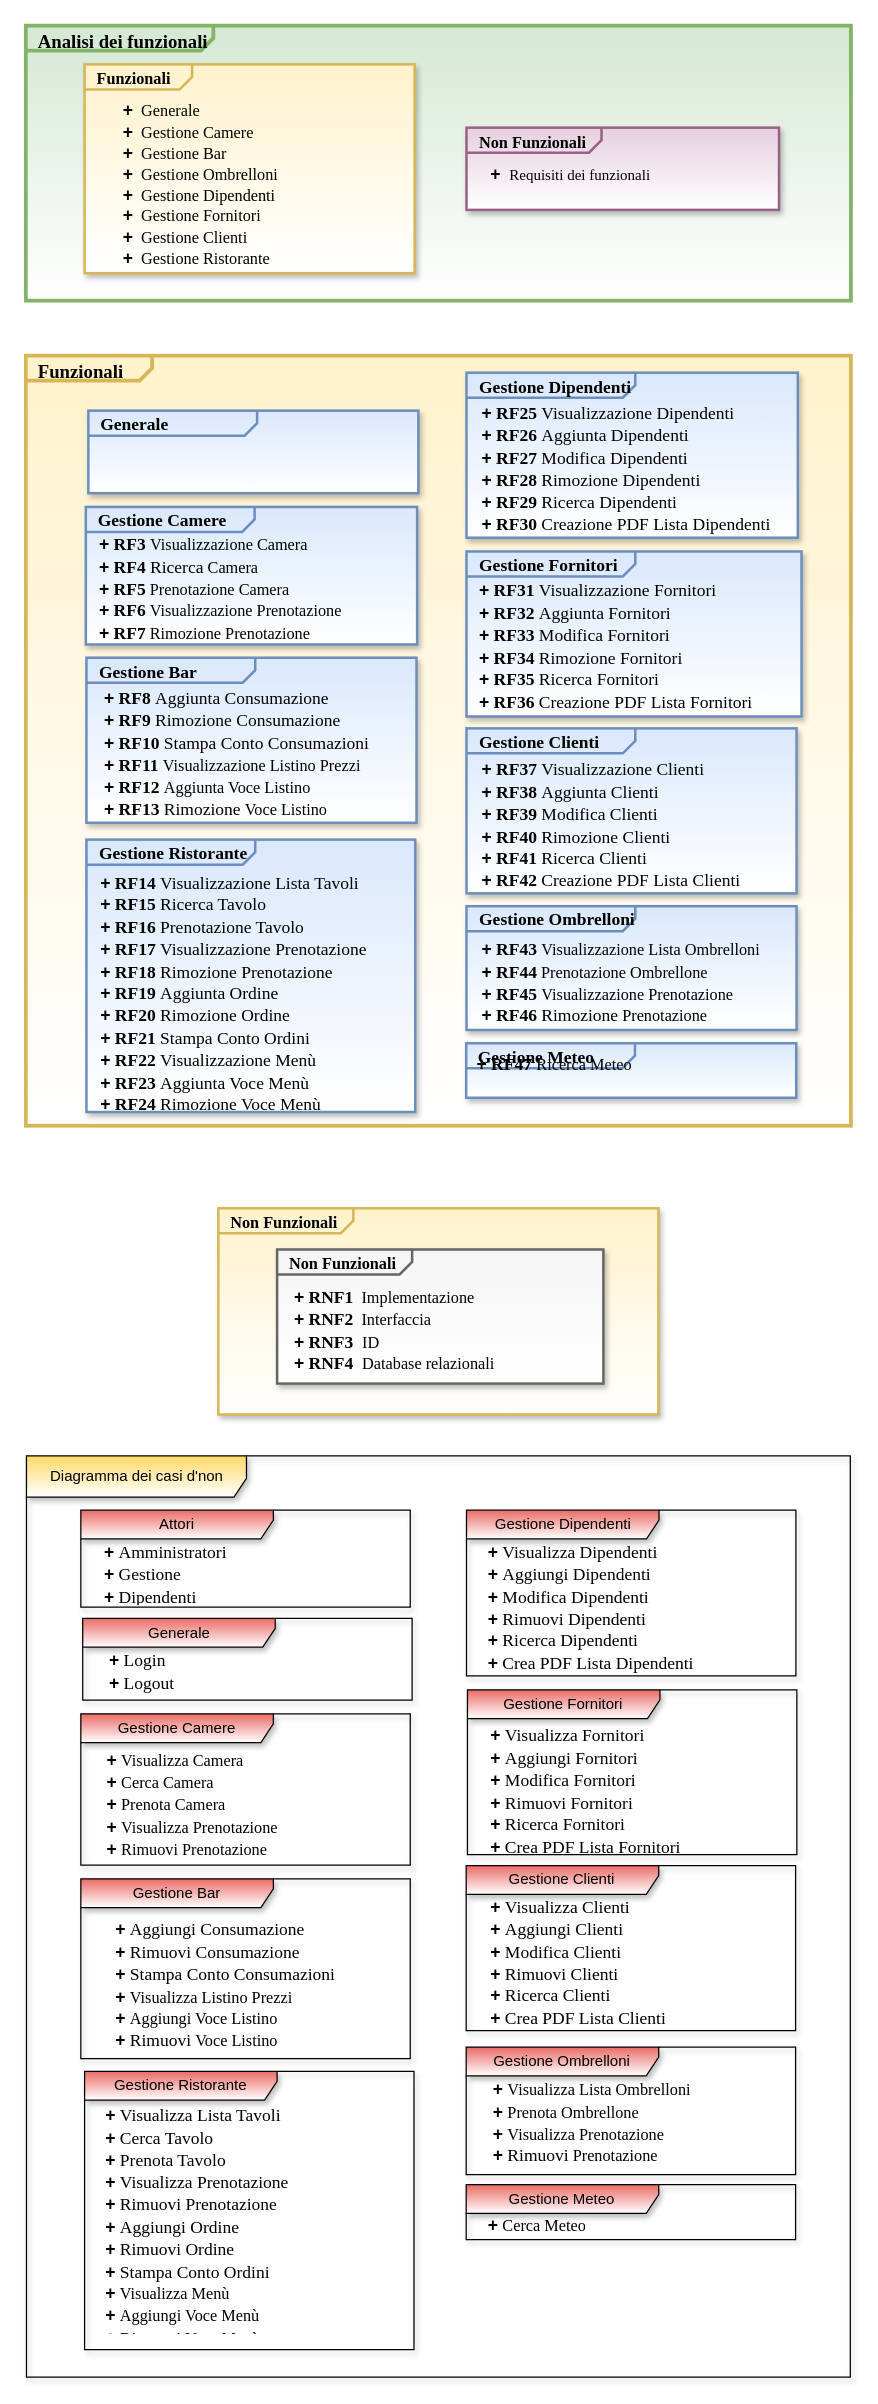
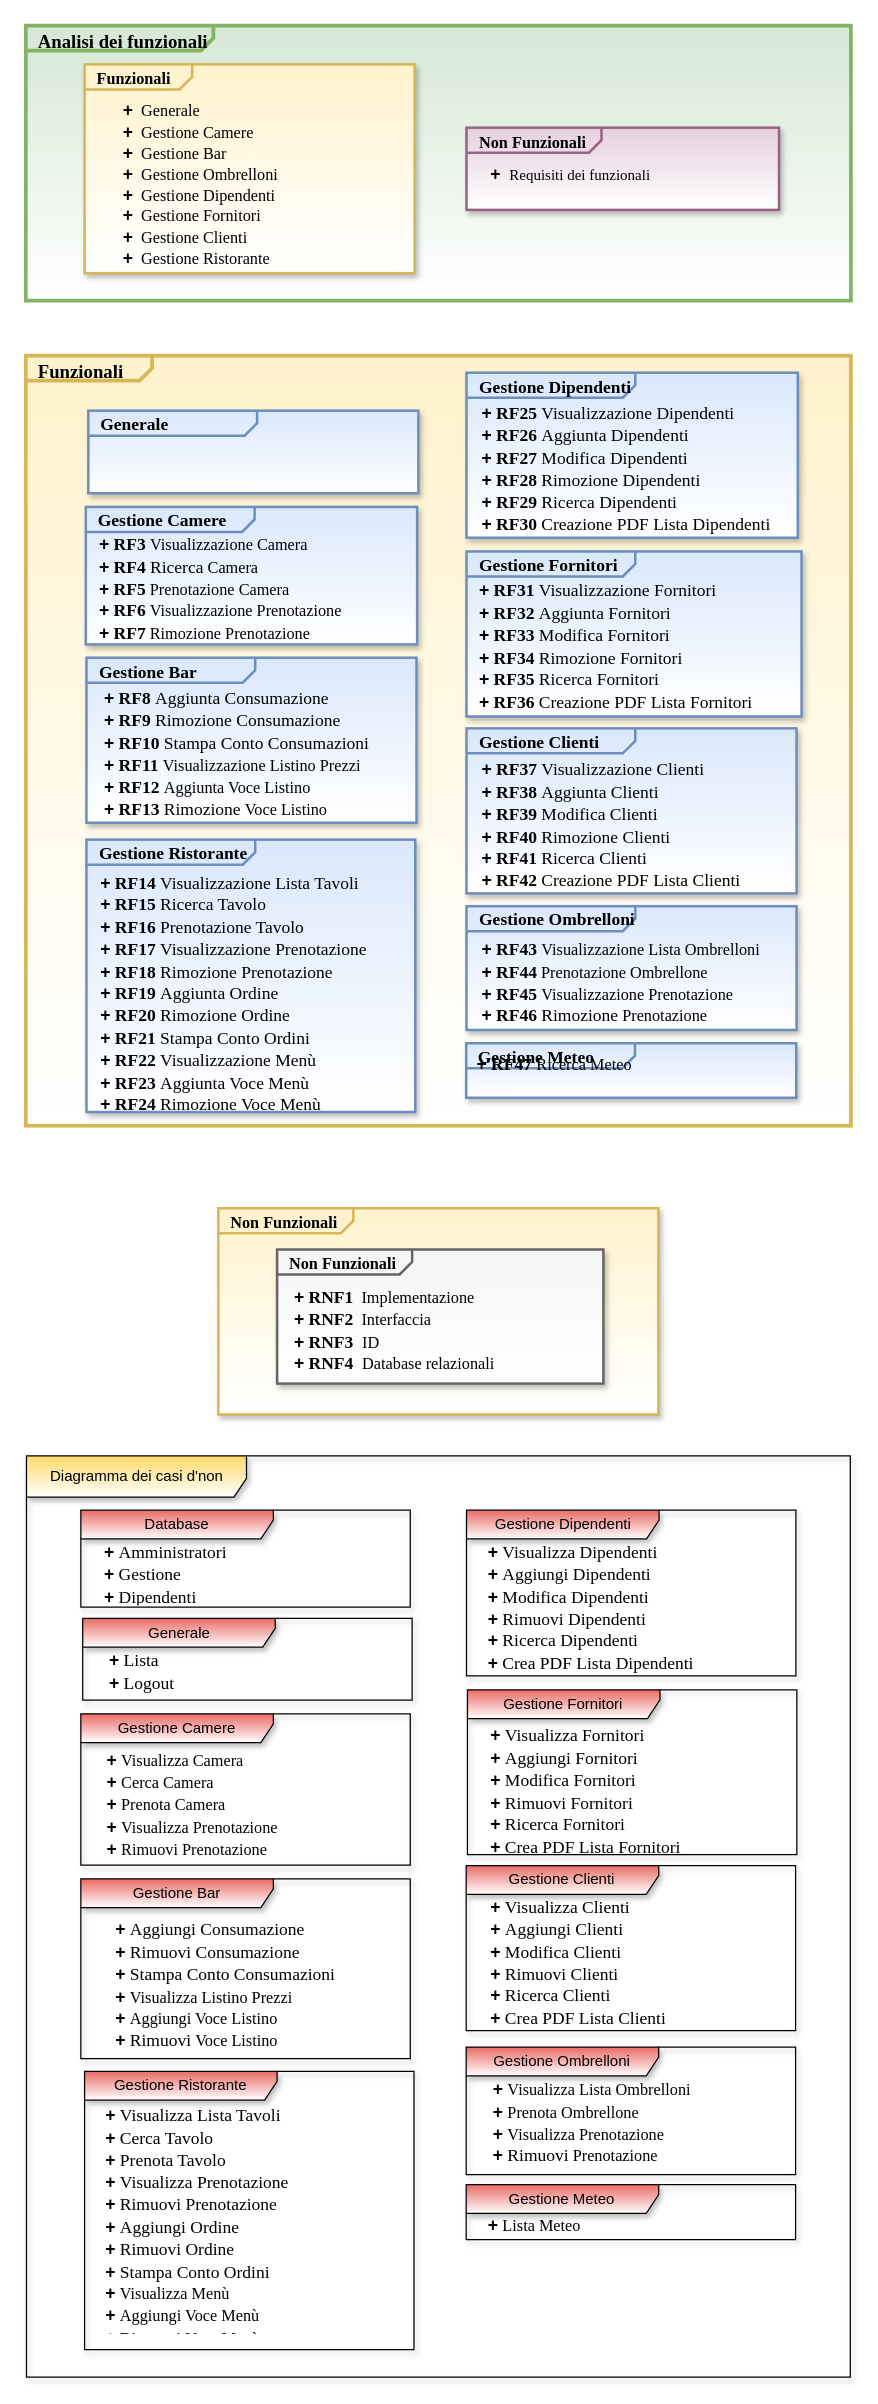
node "Attori": label "Attori" -> "Database"
node "+ Login + Logout": label "+ Login + Logout" -> "+ Lista + Logout"
node "+ Cerca Meteo": label "+ Cerca Meteo" -> "+ Lista Meteo"
